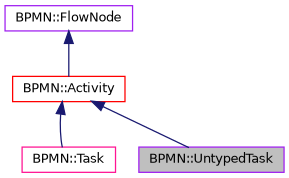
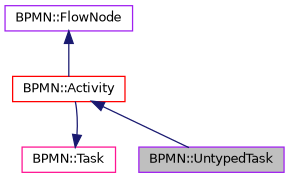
edge "BPMN::Task" -> "BPMN::Activity": reversed
